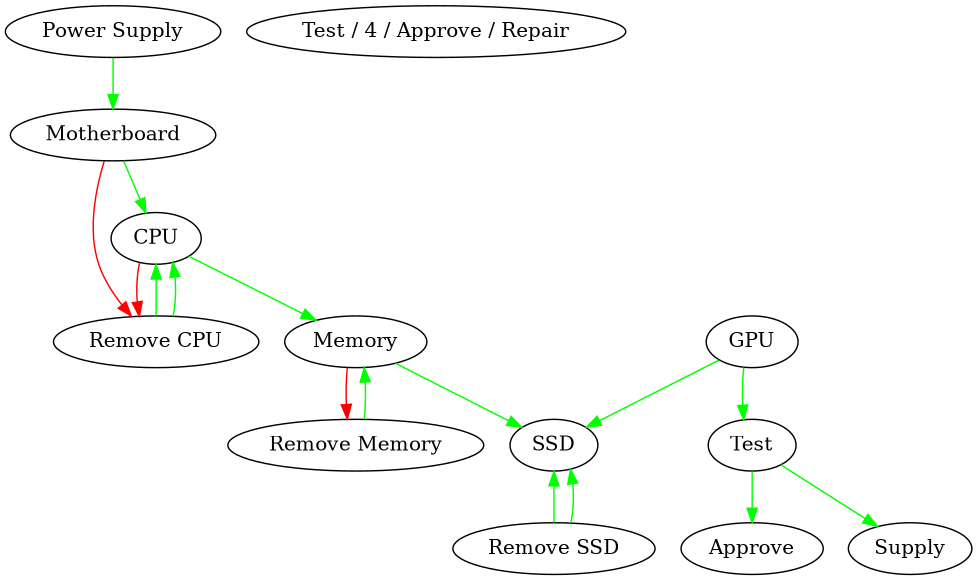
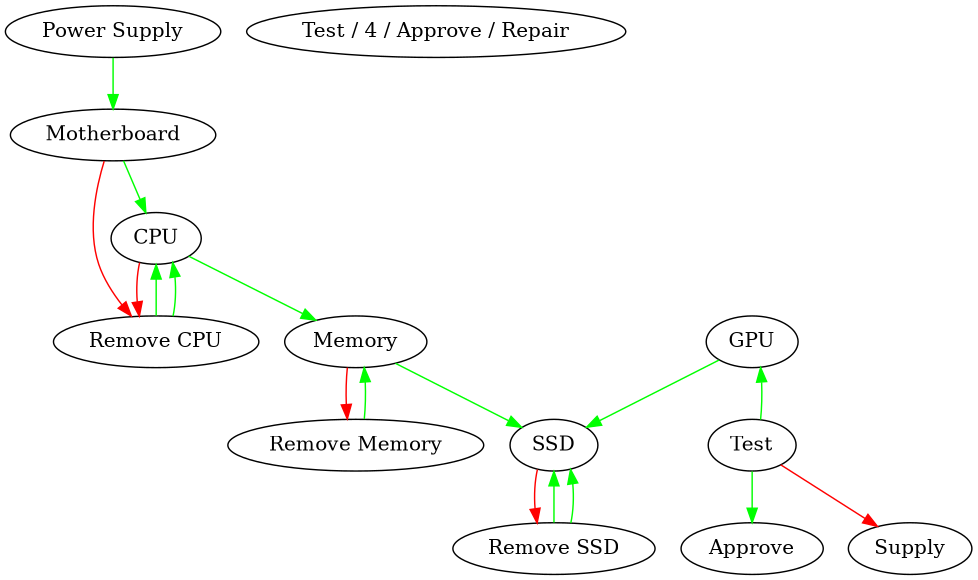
edge "GPU" -> "Test": reversed
edge "SSD" -> "Remove SSD": added
edge "Test" -> "Supply": color green -> red
